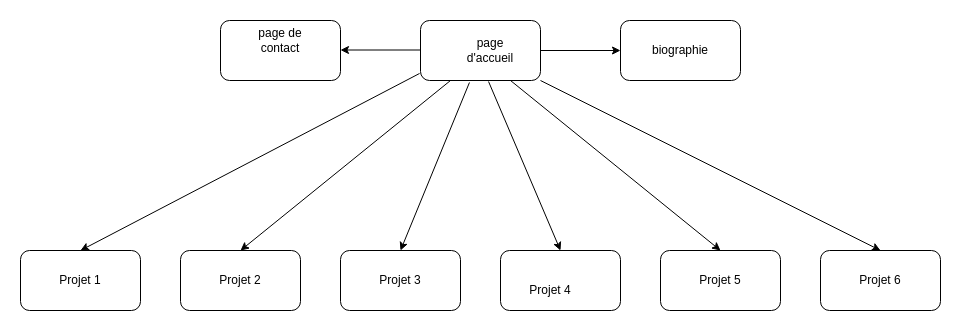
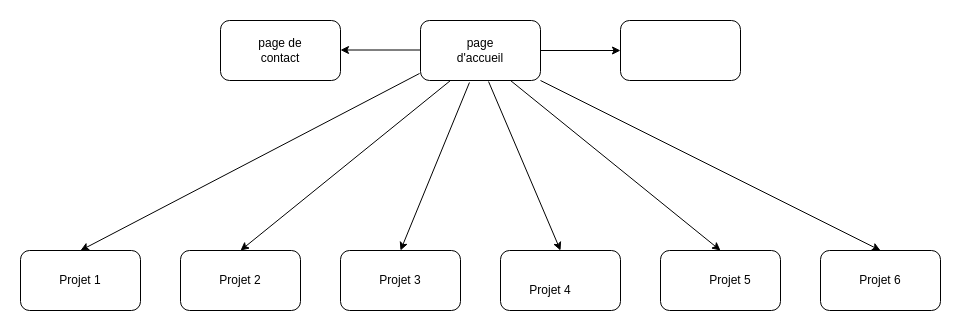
node "page de contact": moved (281, 41) -> (281, 51)
node "page d'accueil": moved (491, 51) -> (481, 51)
node "biographie": removed
node "Projet 5": moved (721, 281) -> (731, 281)
